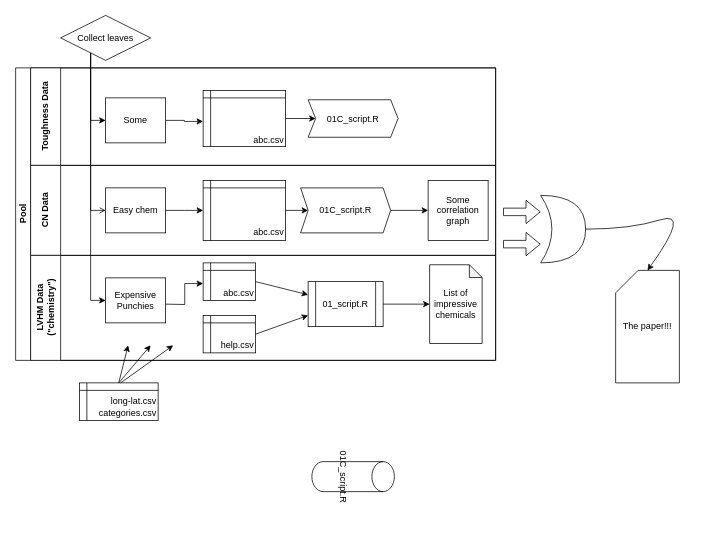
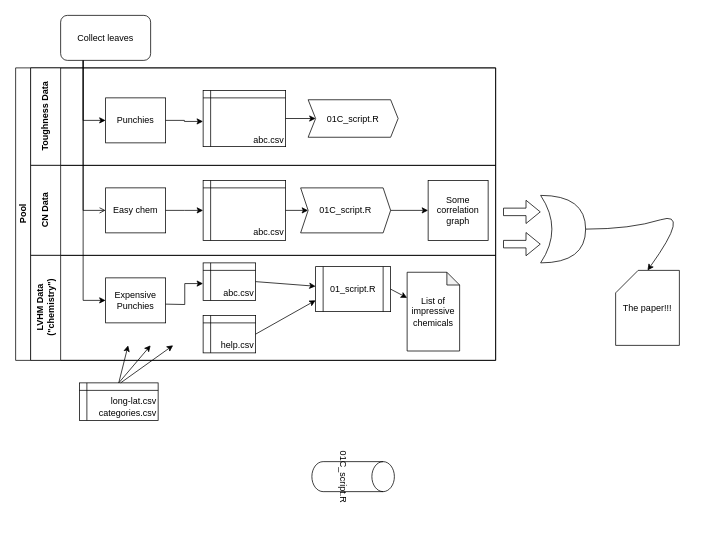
node "Collect leaves": shape diamond -> rounded rectangle
node "Some": label "Some" -> "Punchies"
node "01_script.R": moved (345, 304) -> (353, 289)
node "List of impressive chemicals": moved (456, 304) -> (433, 312)
node "The paper!!!": size 64x113 -> 64x75
